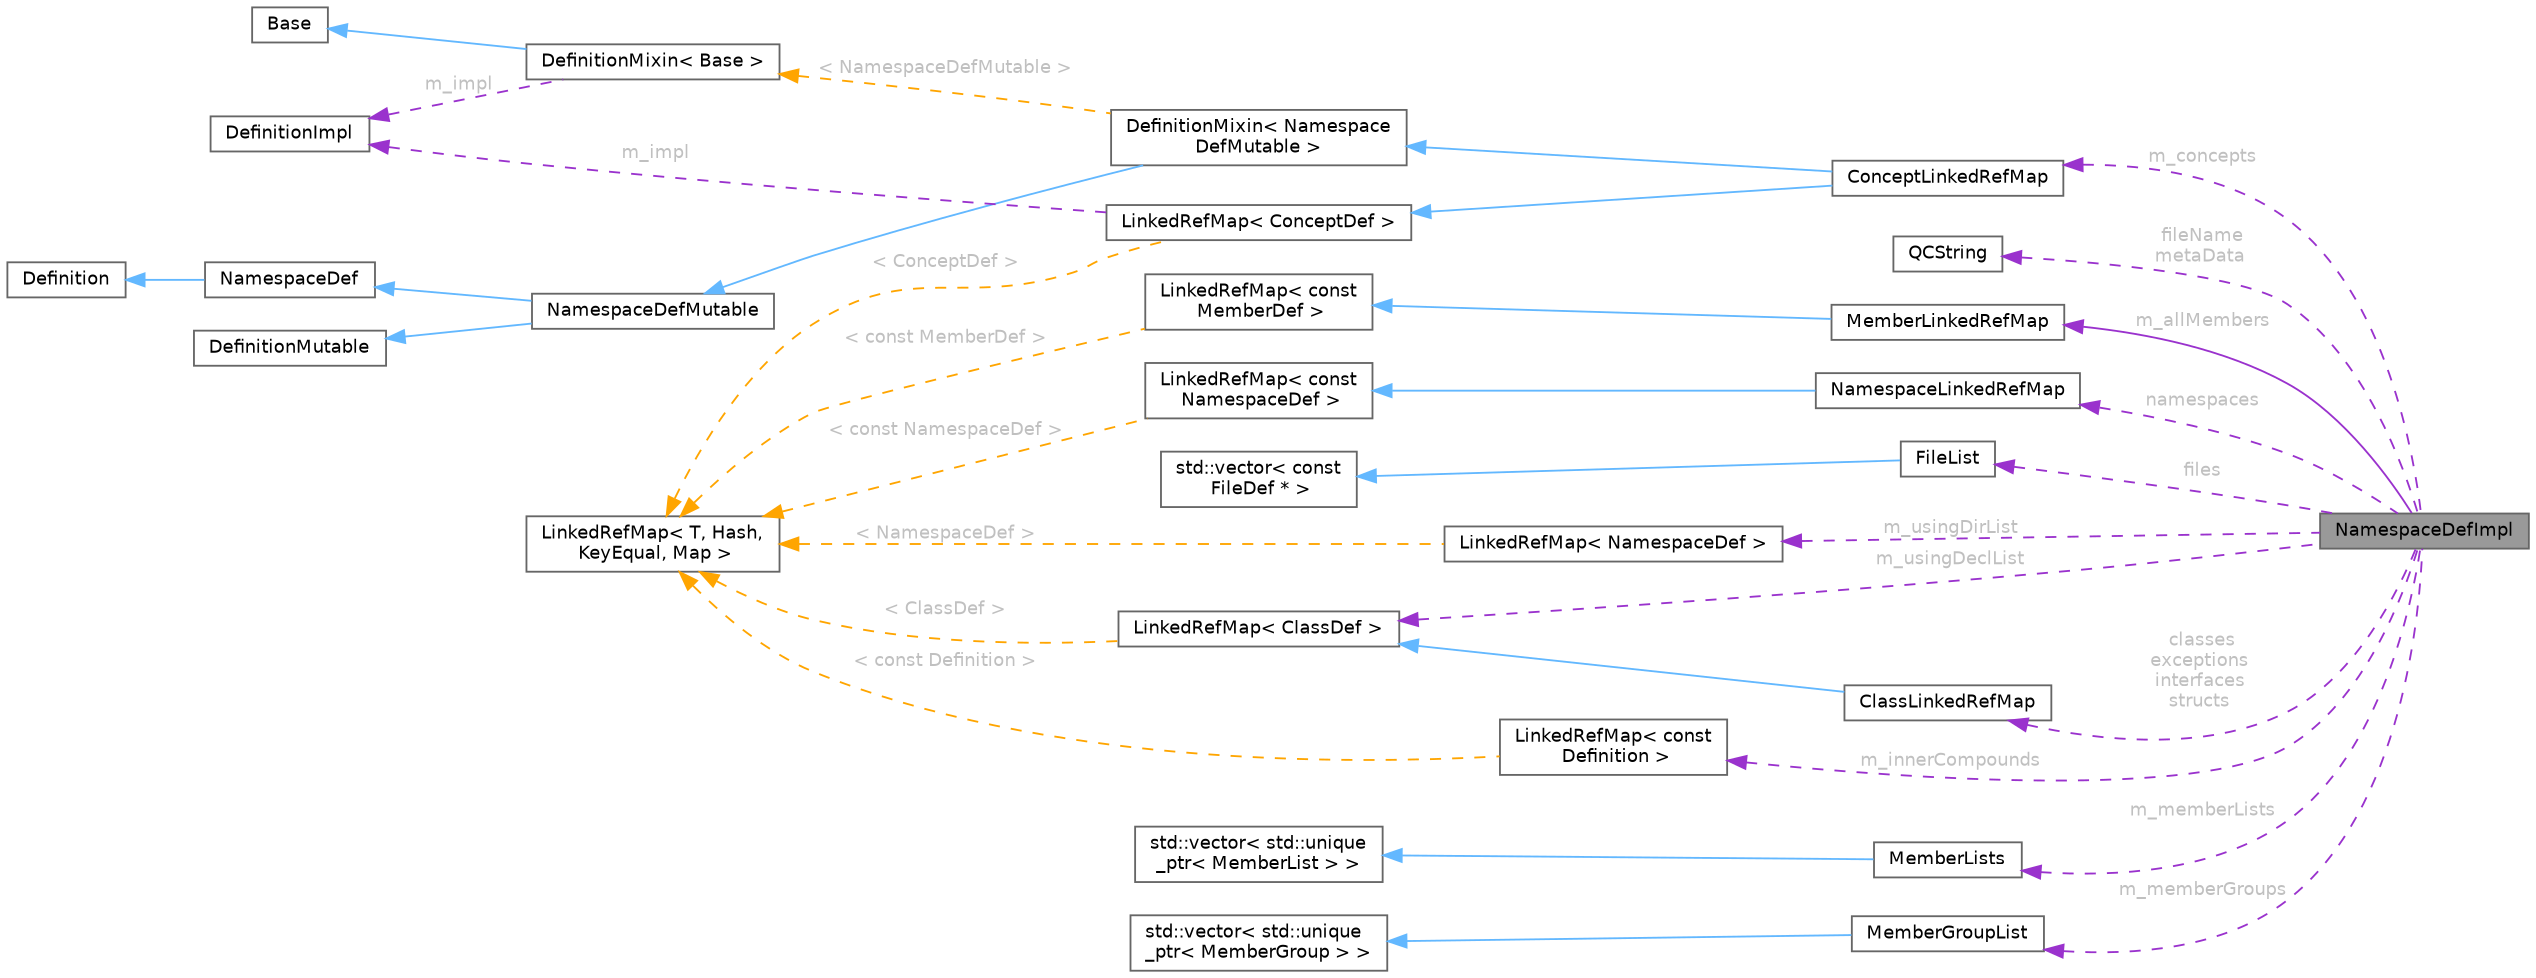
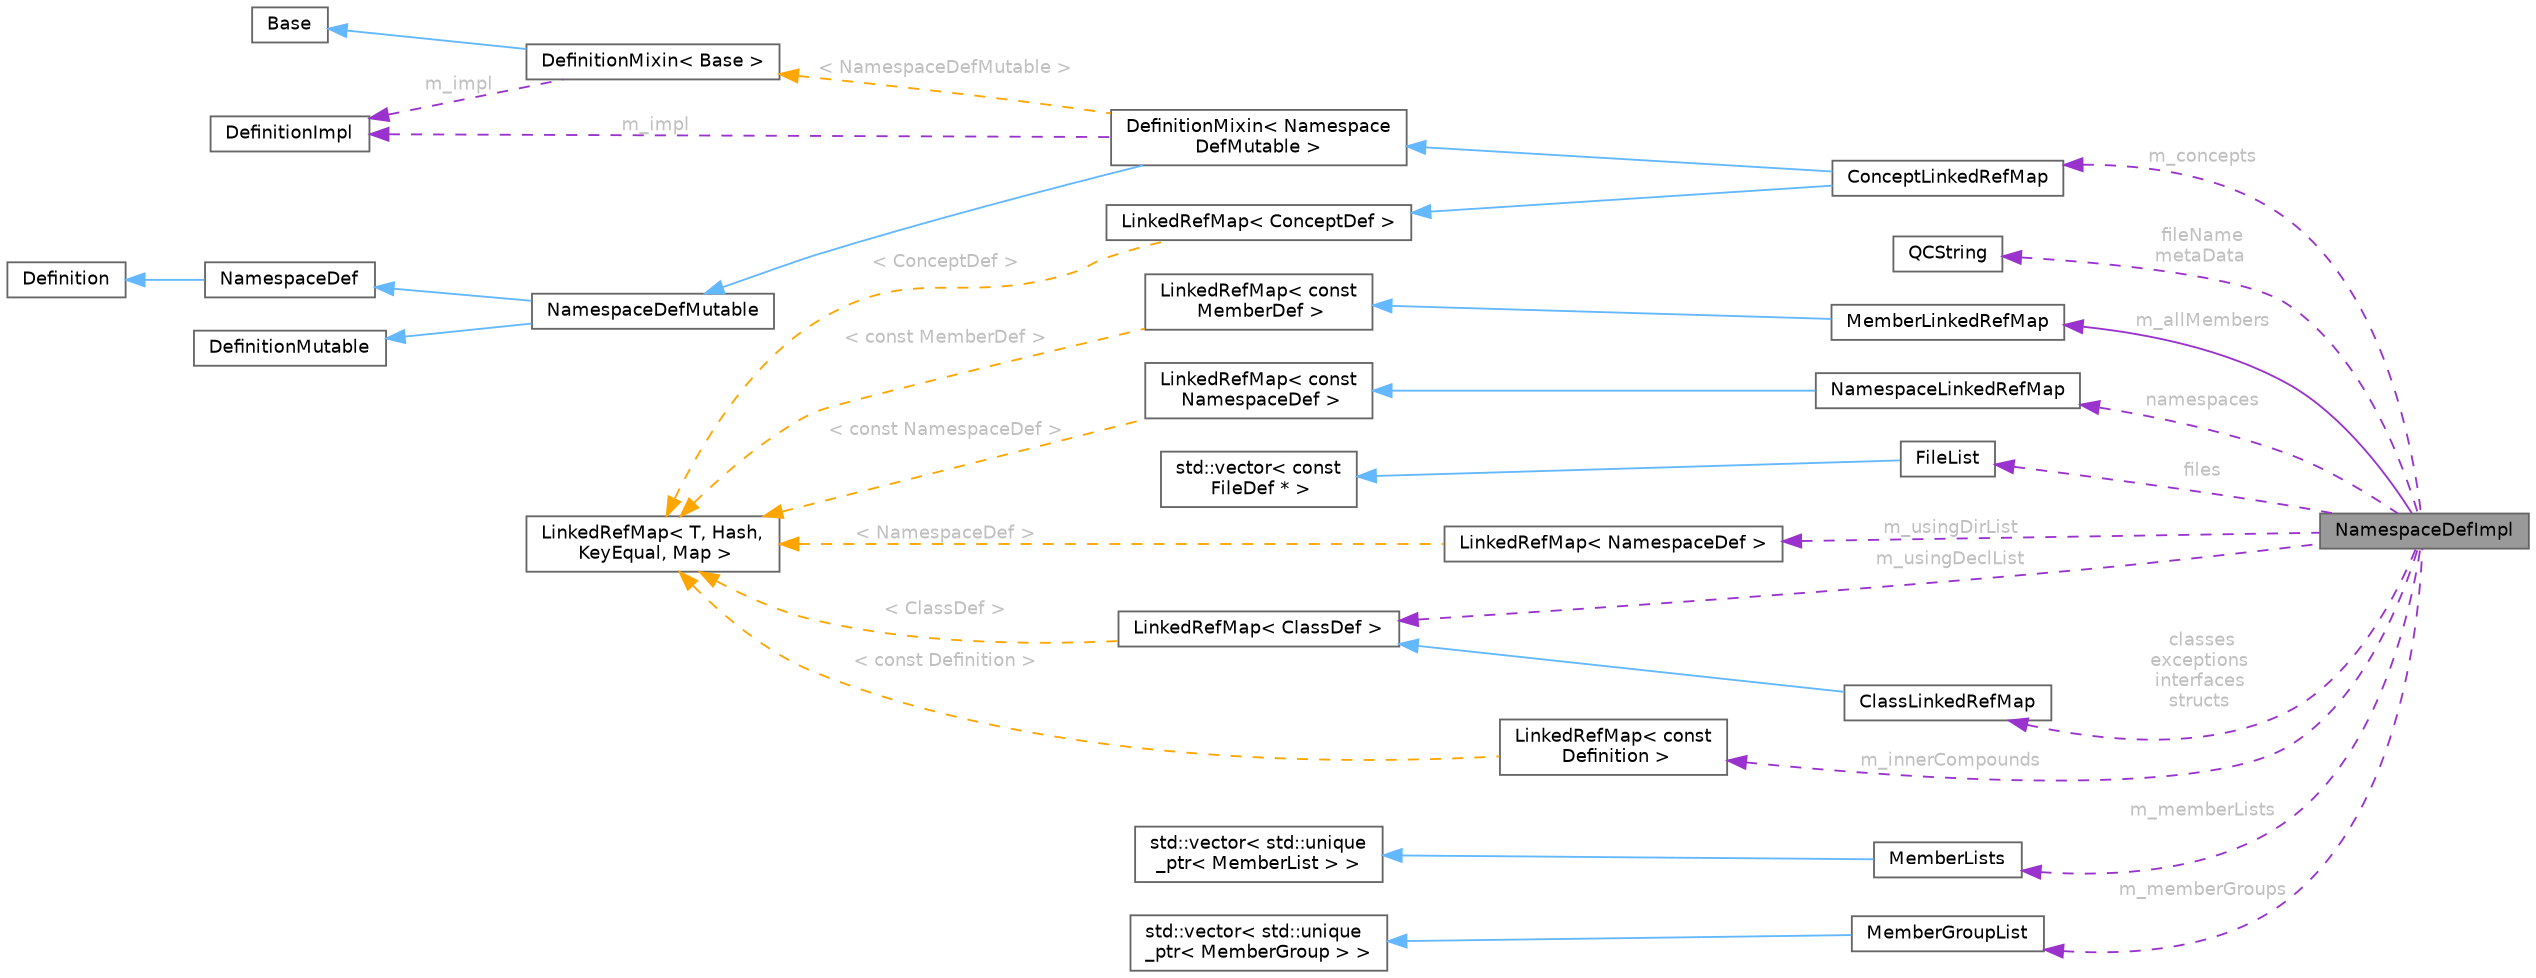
edge "LinkedRefMap< ConceptDef >" -> "DefinitionImpl": now "DefinitionMixin< Namespace DefMutable >" -> "DefinitionImpl"
